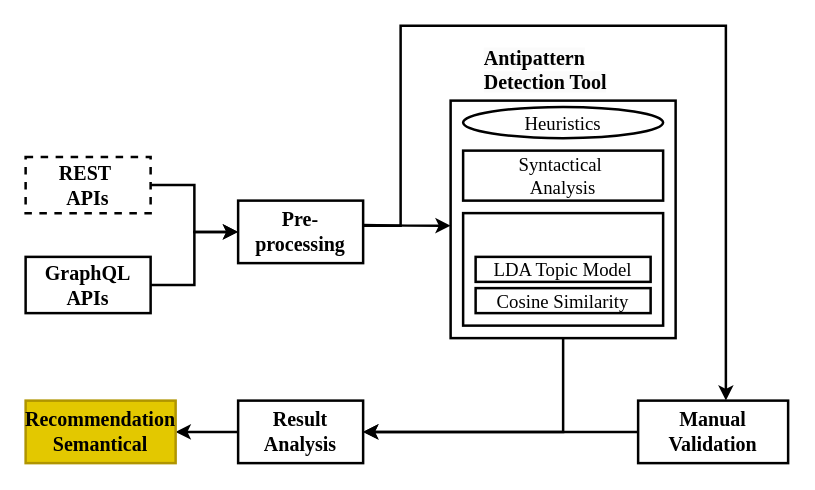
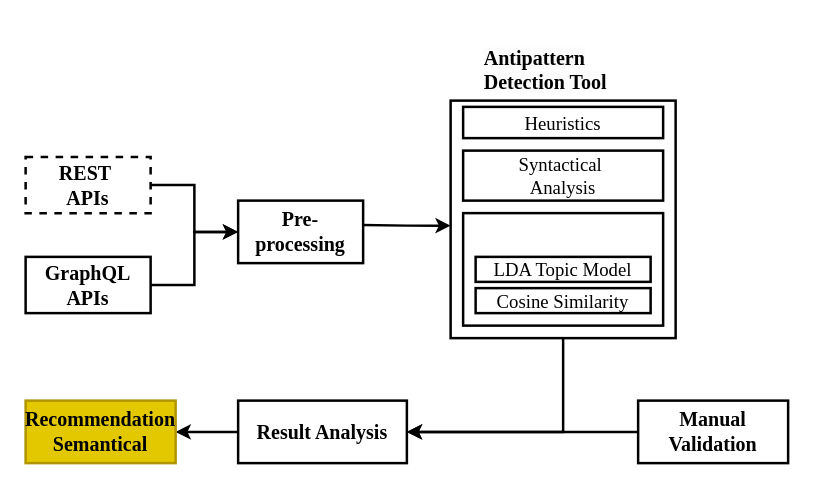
edge "Pre-processing" -> "Manual Validation": removed
node "Heuristics": shape ellipse -> rectangle
node "Result Analysis": size 125x63 -> 169x63
